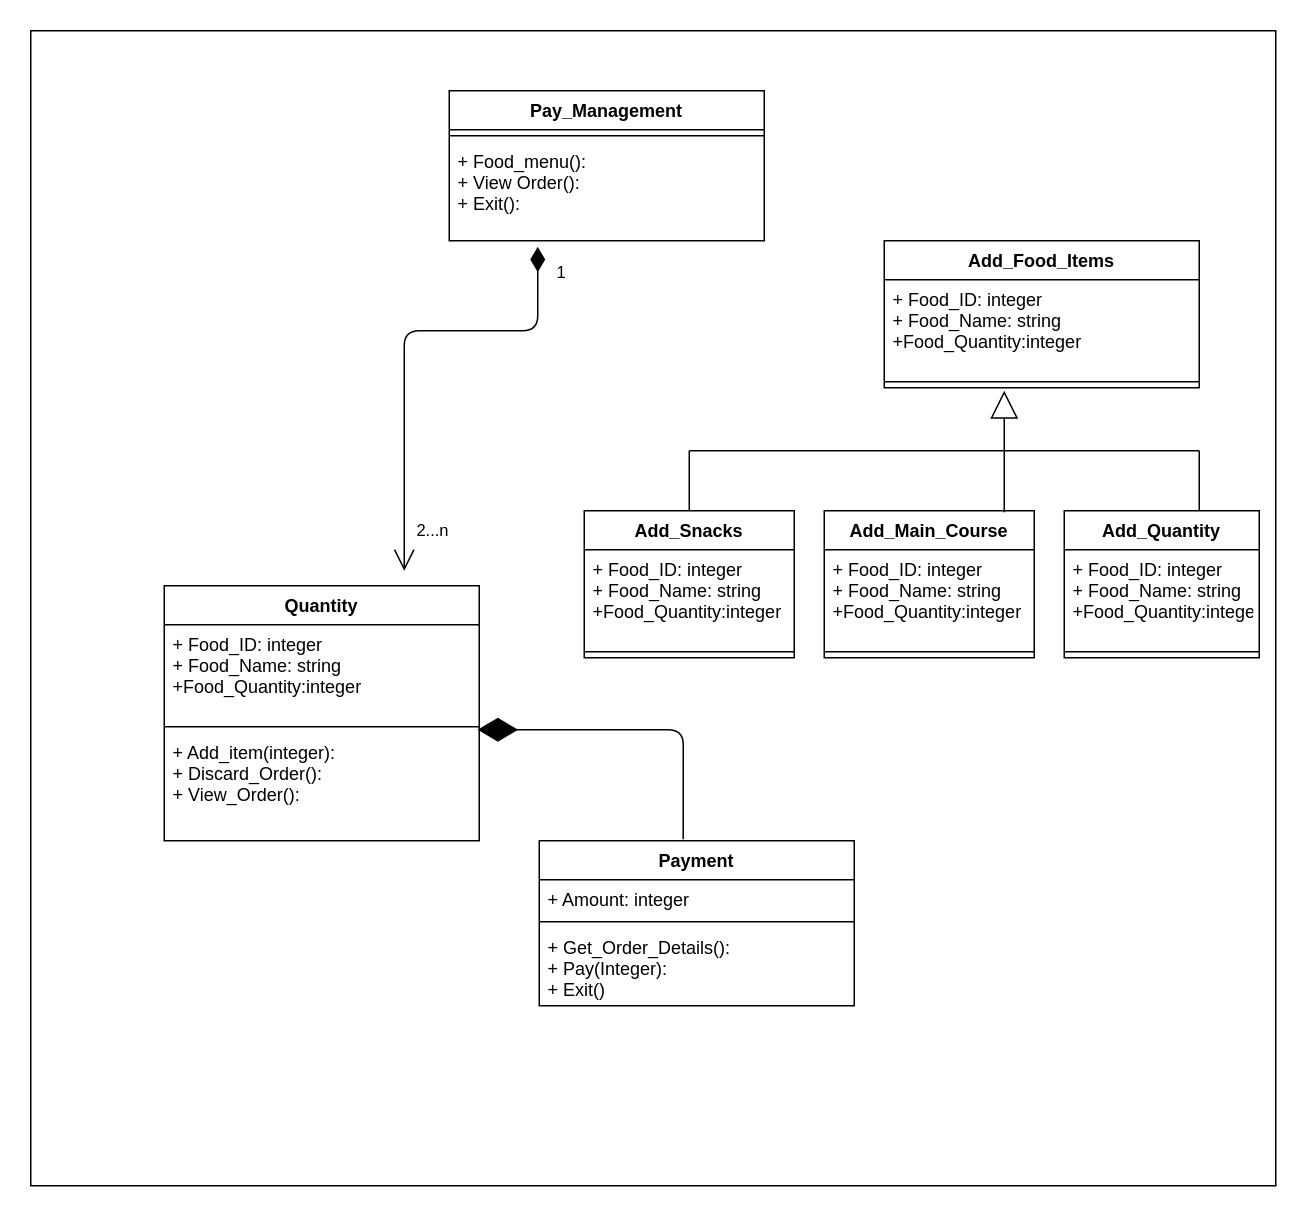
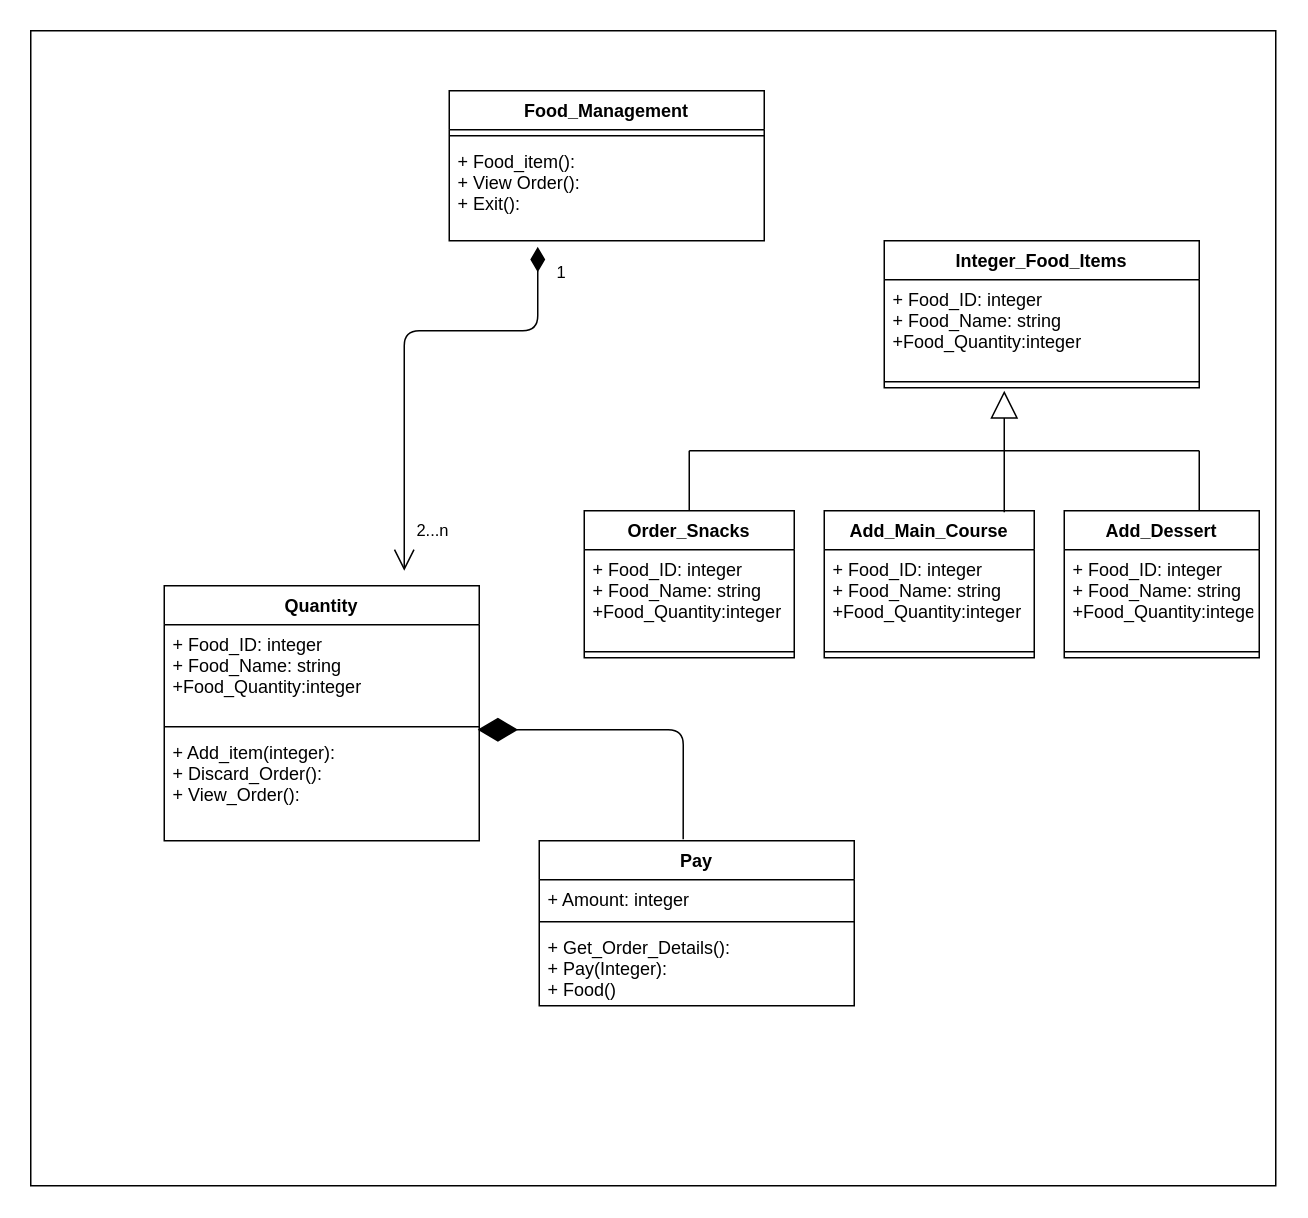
node "Pay_Management": label "Pay_Management" -> "Food_Management"
node "+ Food_menu(): + View Order(): + Exit():": label "+ Food_menu(): + View Order(): + Exit():" -> "+ Food_item(): + View Order(): + Exit():"
node "Add_Food_Items": label "Add_Food_Items" -> "Integer_Food_Items"
node "Add_Snacks": label "Add_Snacks" -> "Order_Snacks"
node "Add_Quantity": label "Add_Quantity" -> "Add_Dessert"
node "Payment": label "Payment" -> "Pay"
node "+ Get_Order_Details(): + Pay(Integer): + Exit()": label "+ Get_Order_Details(): + Pay(Integer): + Exit()" -> "+ Get_Order_Details(): + Pay(Integer): + Food()"
